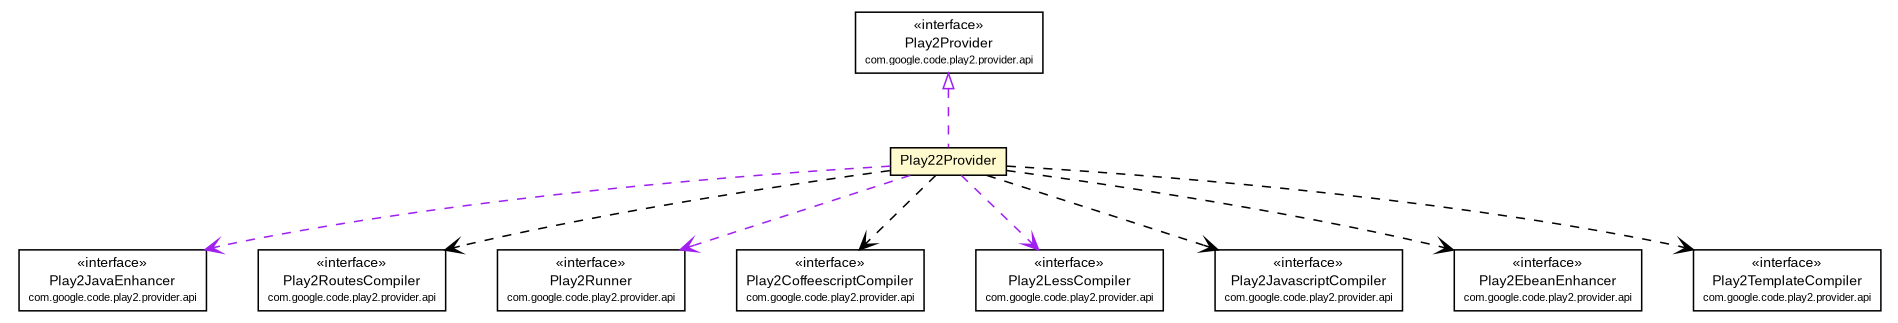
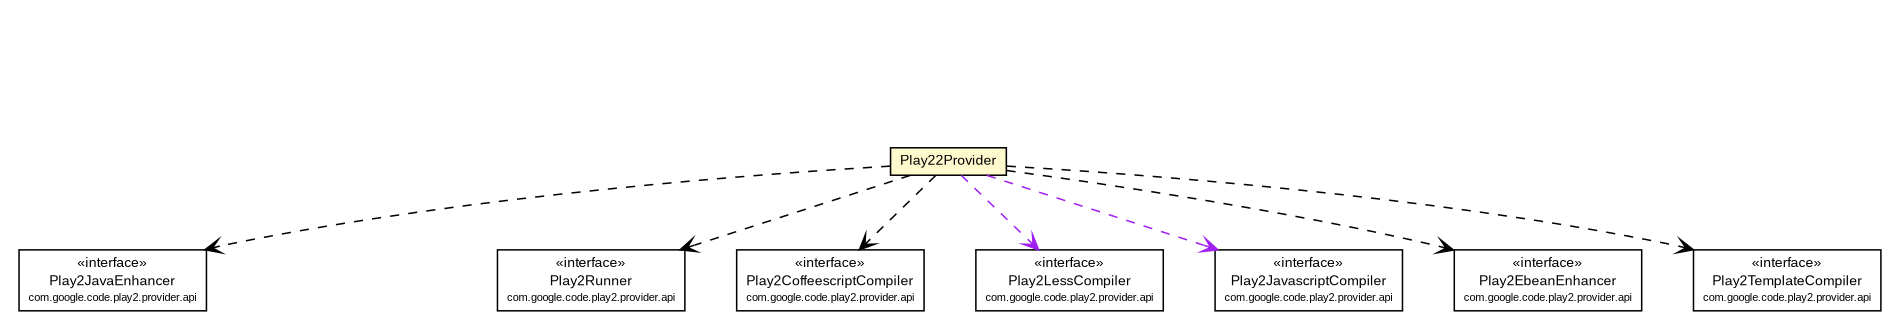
node "Play2Provider": removed
edge "Play22Provider" -> "Play2JavaEnhancer": color purple -> black
edge "Play22Provider" -> "Play2Runner": color purple -> black
edge "Play22Provider" -> "Play2JavascriptCompiler": color black -> purple
node "Play2RoutesCompiler": removed
